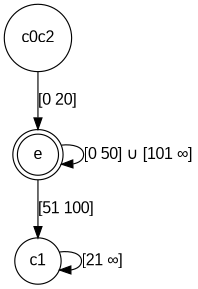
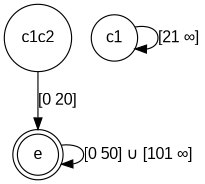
node "c0c2": label "c0c2" -> "c1c2"
edge "e" -> "c1": removed, label "[51 100]"
